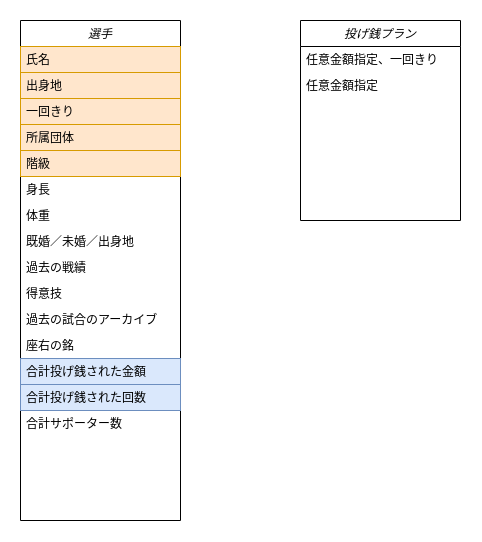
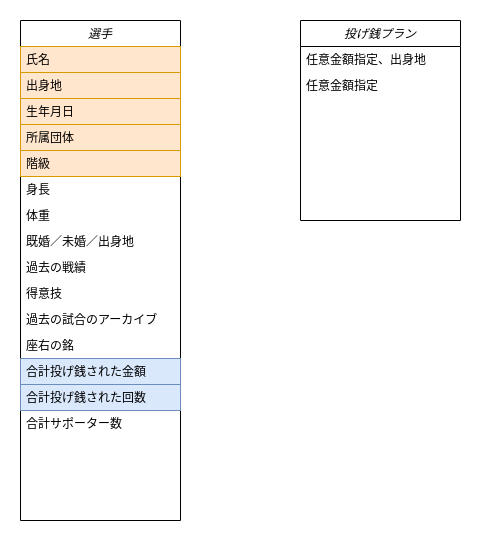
node "任意金額指定、一回きり": label "任意金額指定、一回きり" -> "任意金額指定、出身地"
node "一回きり": label "一回きり" -> "生年月日"
